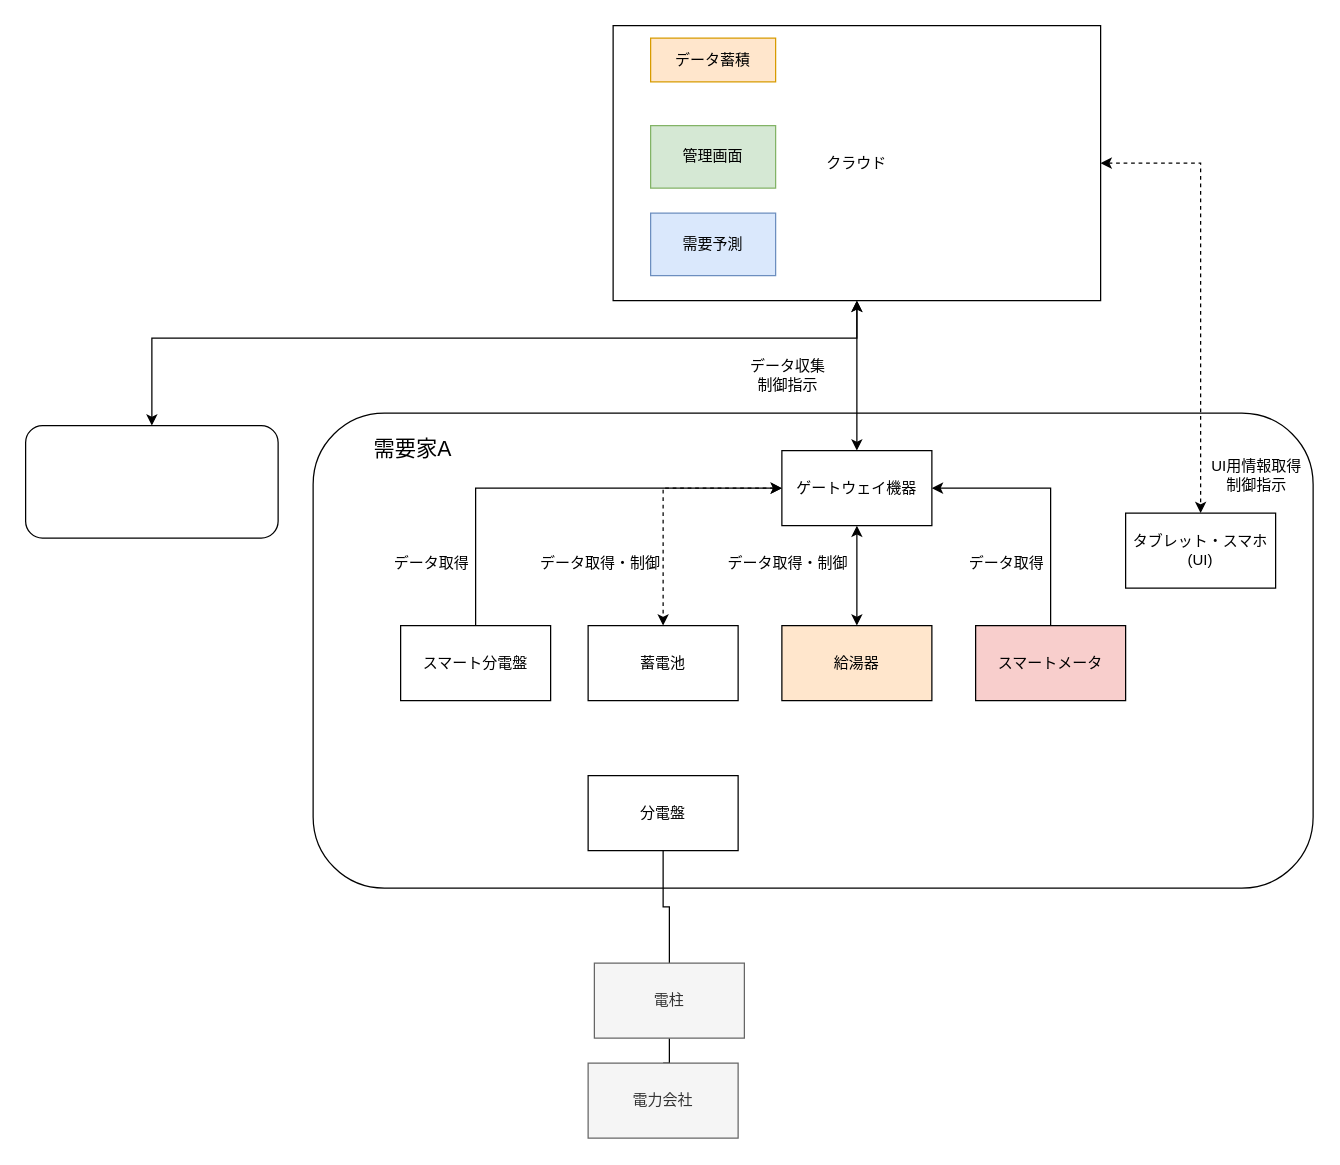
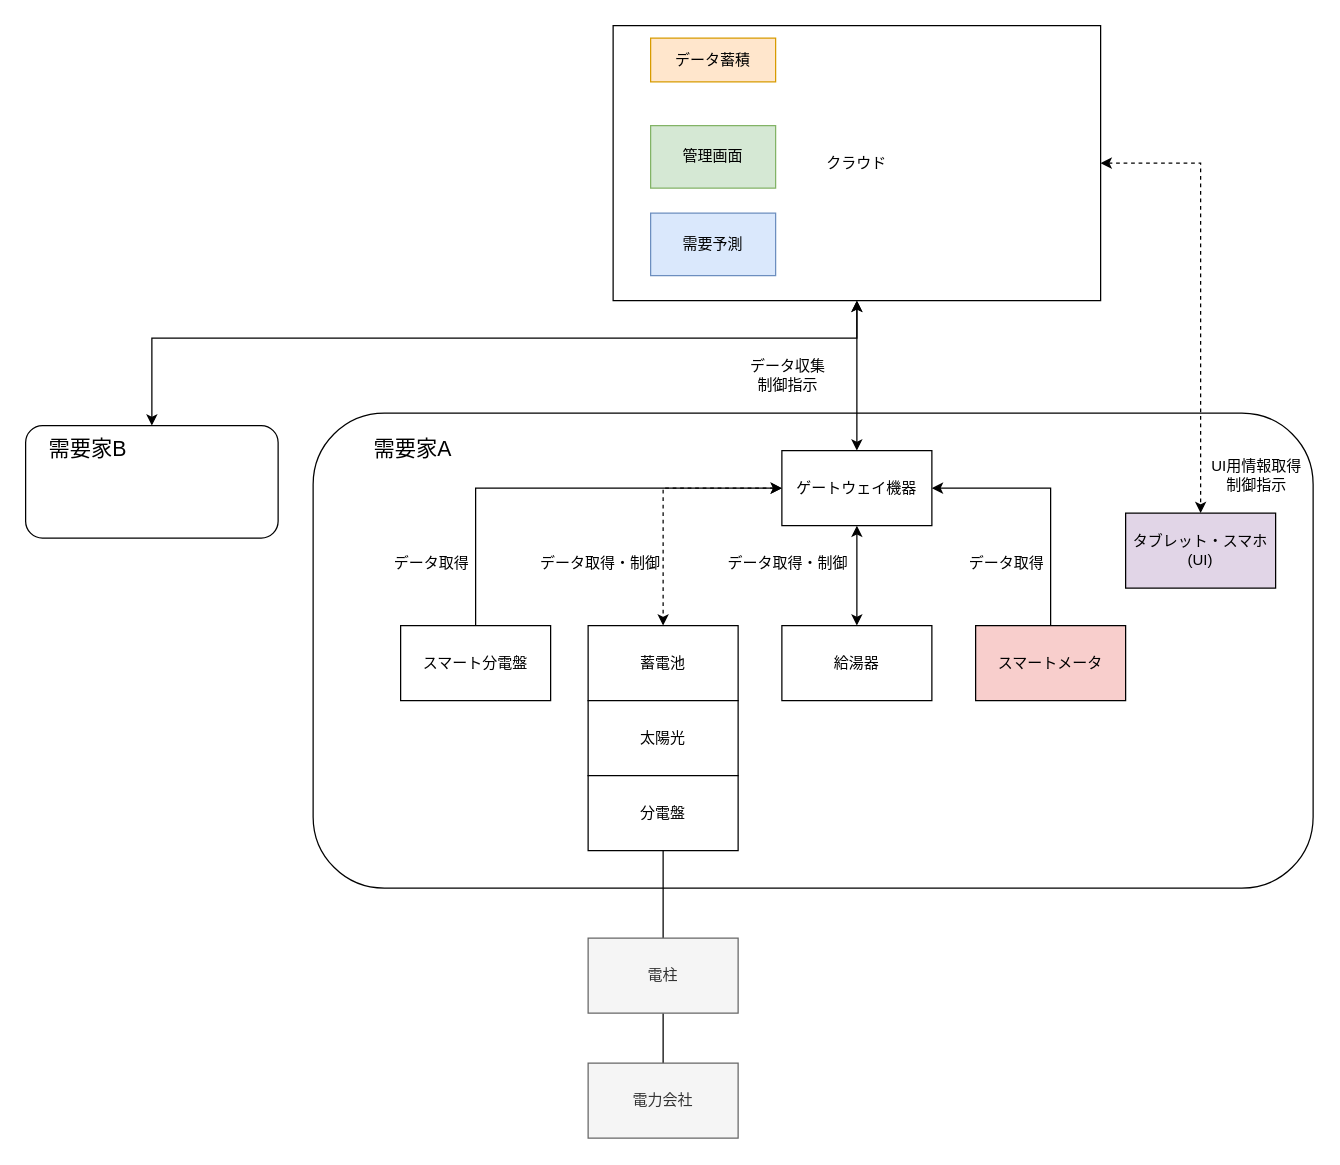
node "需要家B": added
node "タブレット・スマホ (UI)": fillcolor #ffffff -> #e1d5e7
node "給湯器": fillcolor #ffe6cc -> #ffffff
node "太陽光": added
node "電柱": moved (669, 1001) -> (663, 976)
